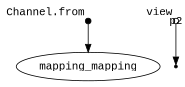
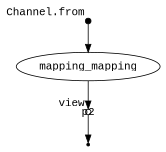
edge "mapping_mapping" -> "p2 view": added
